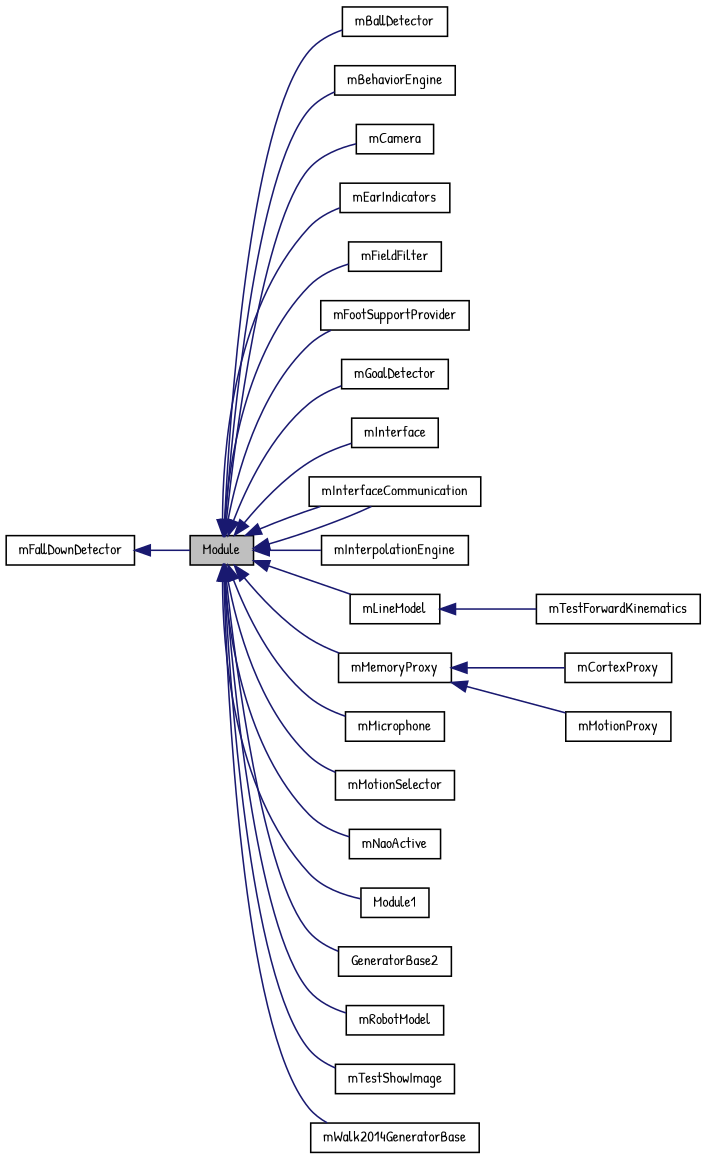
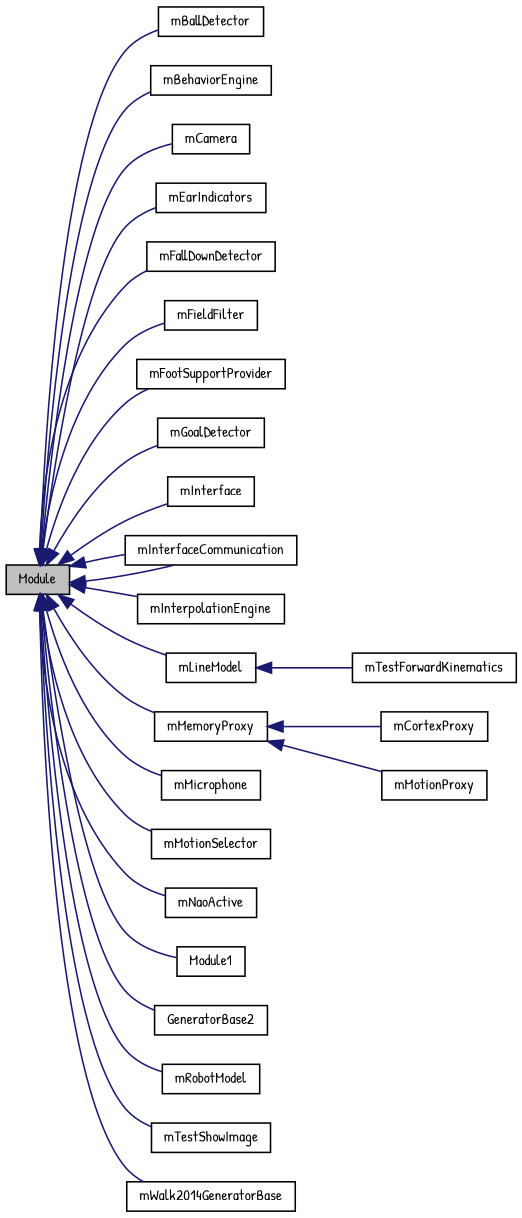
edge "Module" -> "mFallDownDetector": reversed
